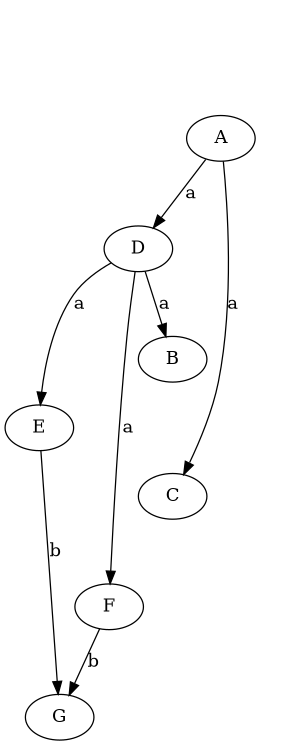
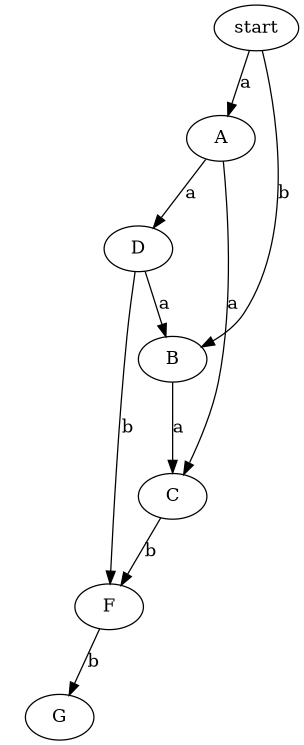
node "start": added
edge "B" -> "C": added, label "a"
node "E": removed
edge "D" -> "F": label "a" -> "b"
edge "C" -> "F": added, label "b"
